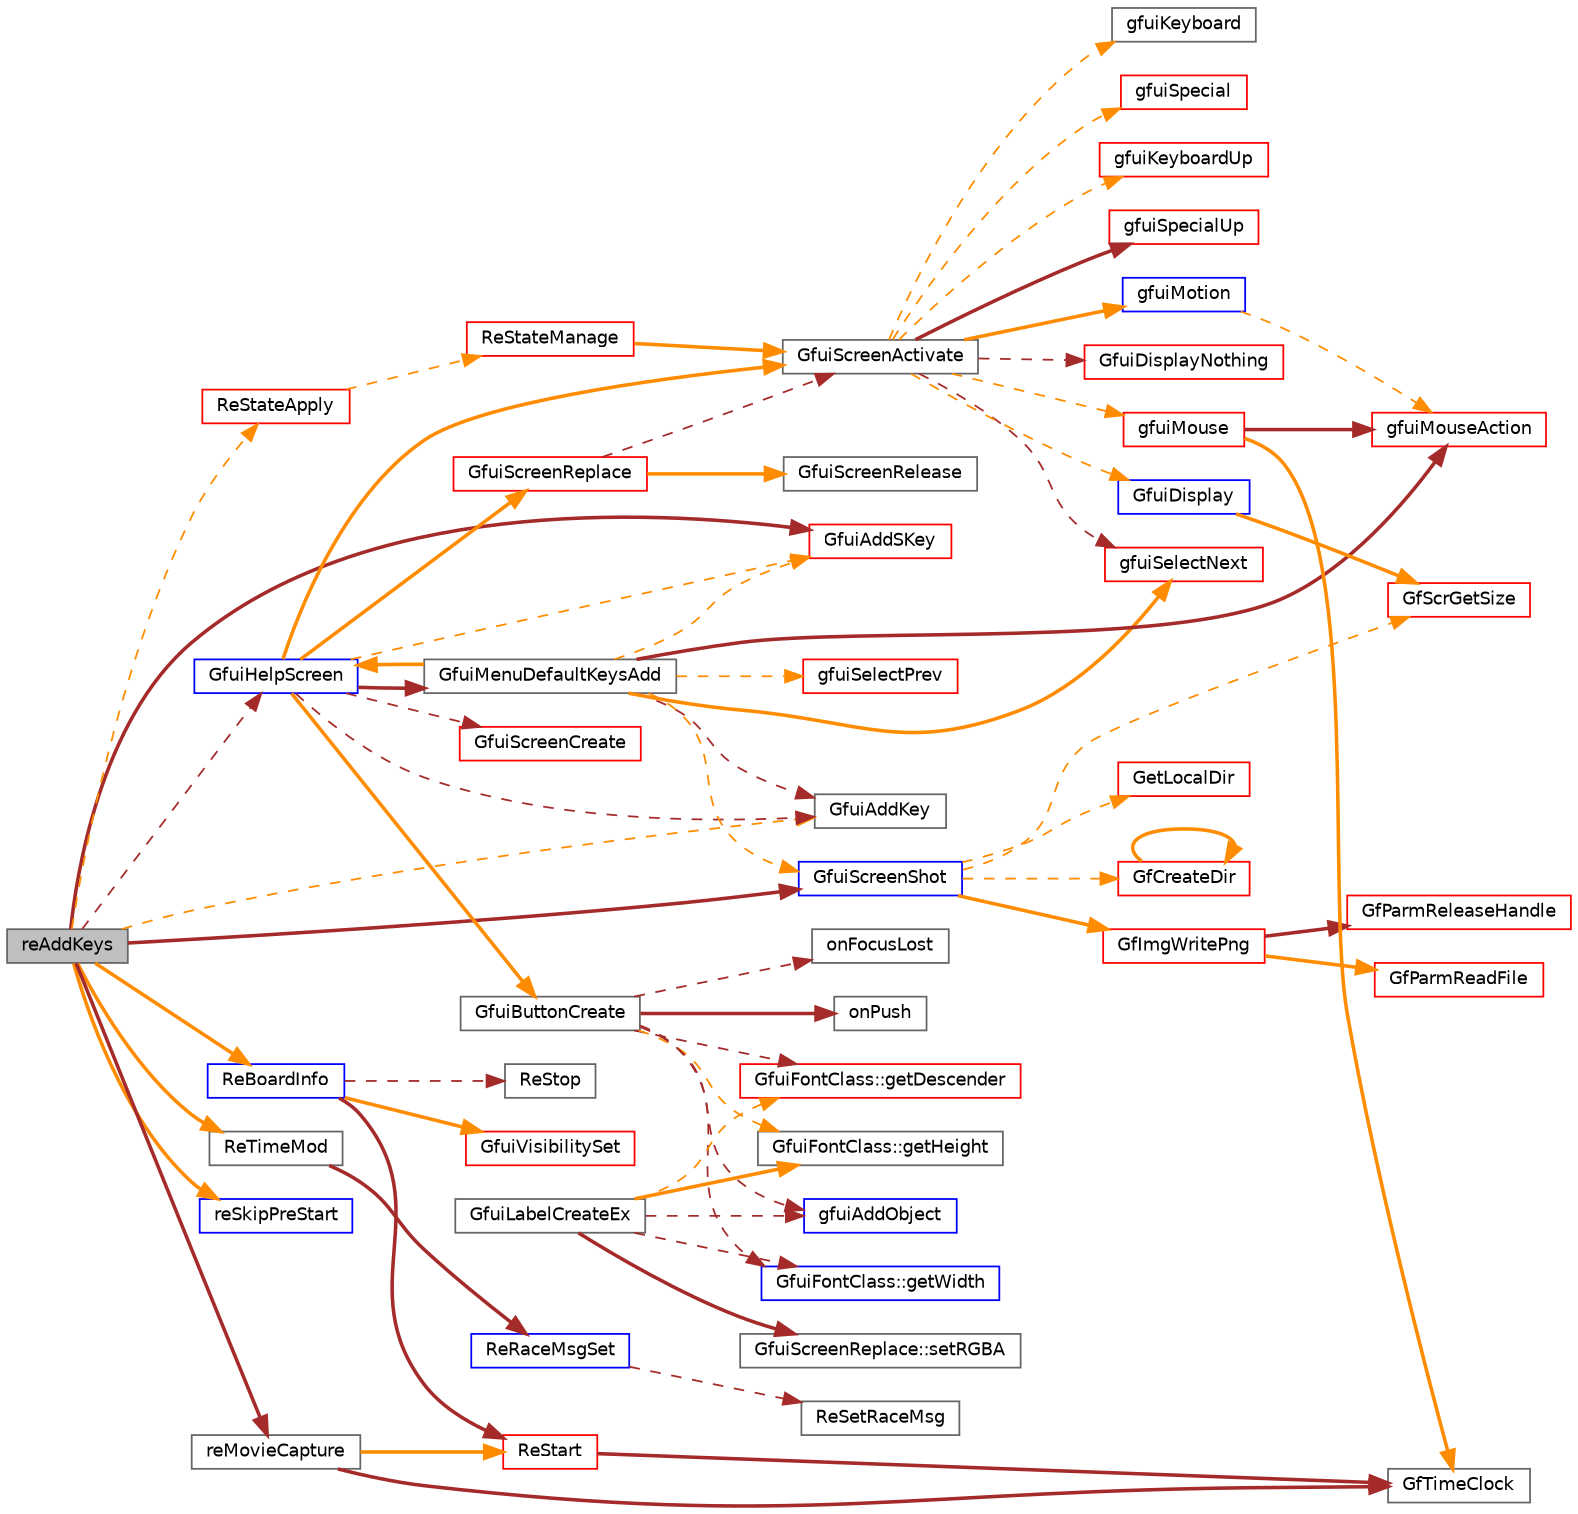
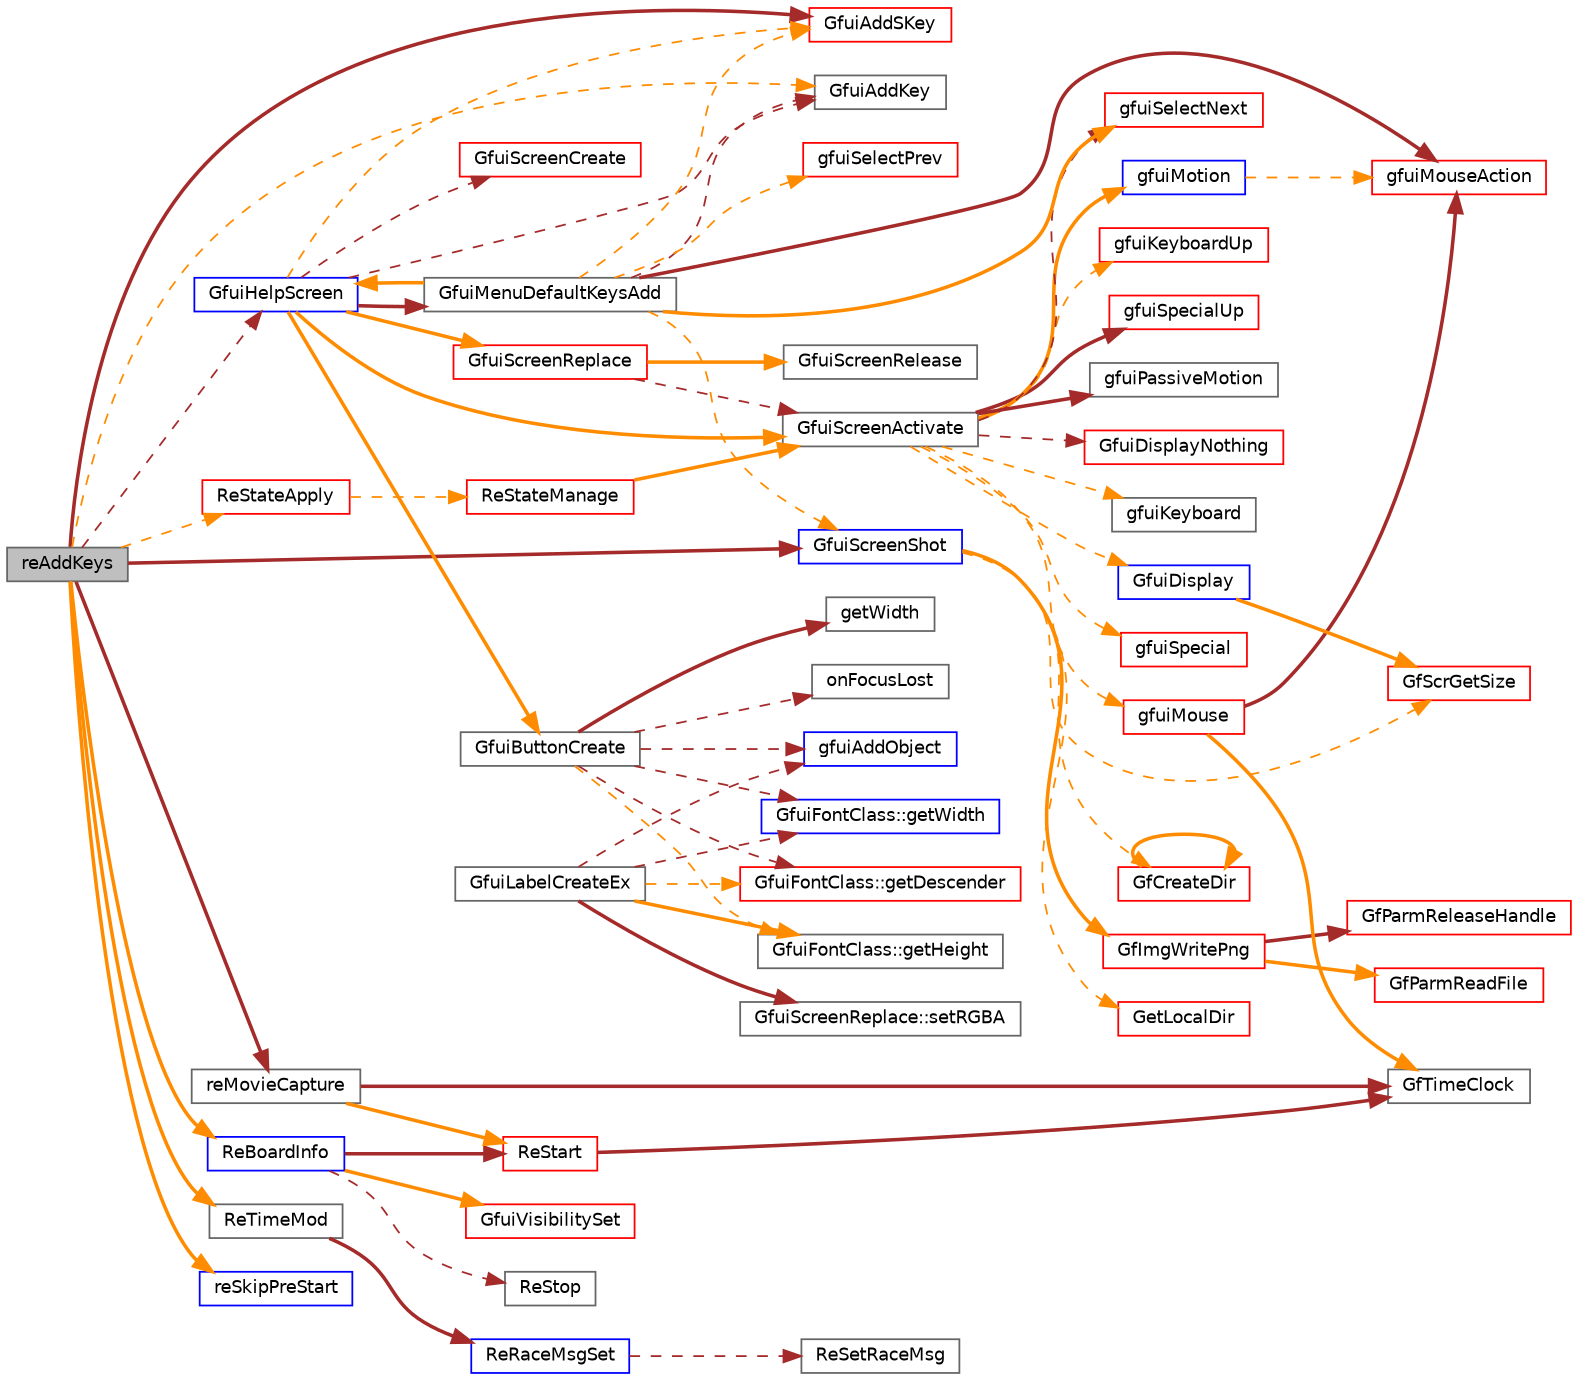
node "gfuiPassiveMotion": added
node "onPush": label "onPush" -> "getWidth"
